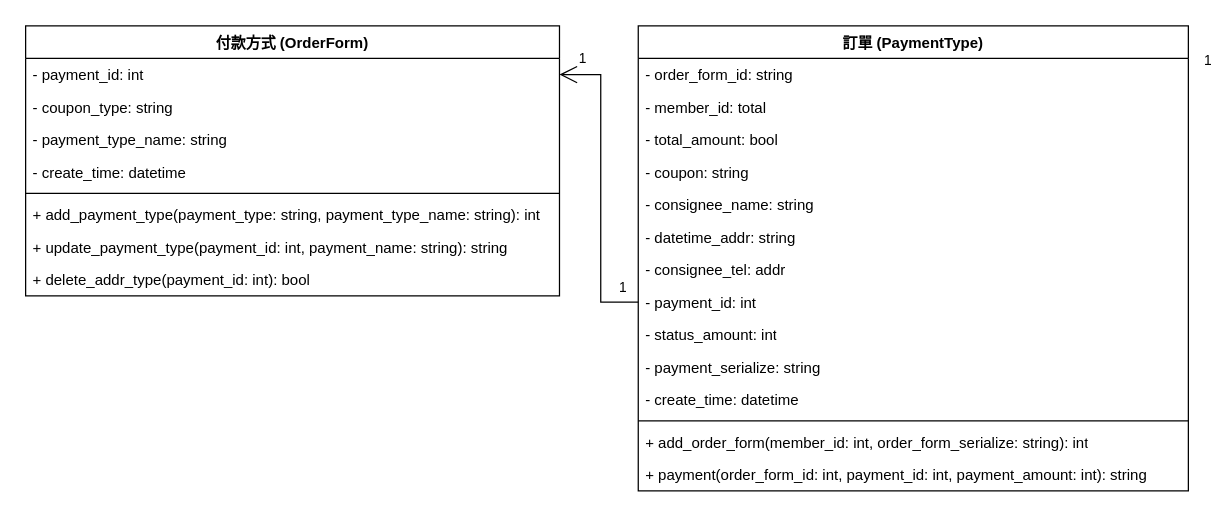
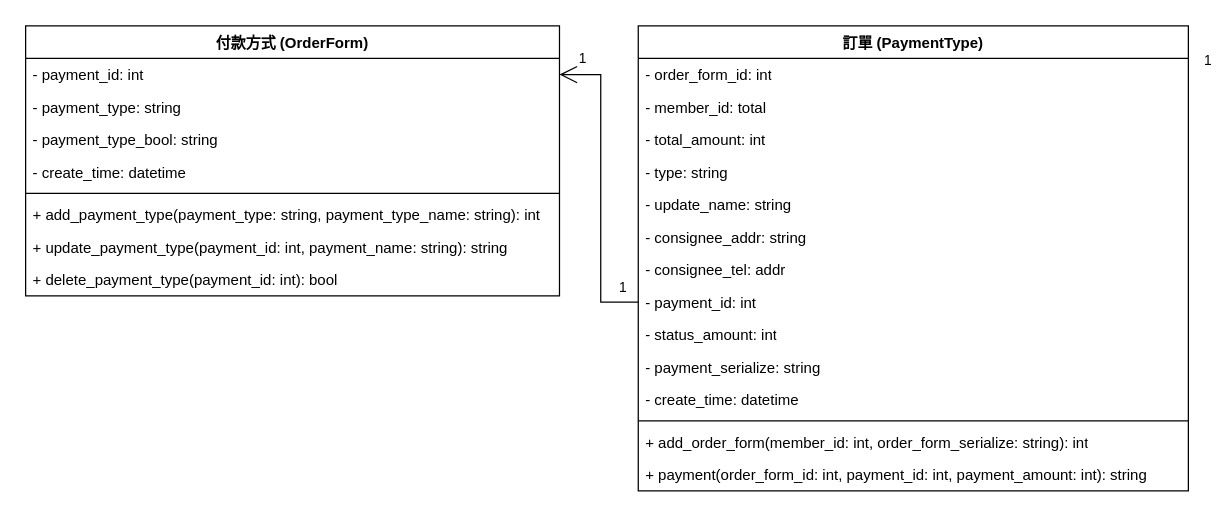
node "- order_form_id: string": label "- order_form_id: string" -> "- order_form_id: int"
node "- coupon_type: string": label "- coupon_type: string" -> "- payment_type: string"
node "- payment_type_name: string": label "- payment_type_name: string" -> "- payment_type_bool: string"
node "- total_amount: bool": label "- total_amount: bool" -> "- total_amount: int"
node "- coupon: string": label "- coupon: string" -> "- type: string"
node "- consignee_name: string": label "- consignee_name: string" -> "- update_name: string"
node "- datetime_addr: string": label "- datetime_addr: string" -> "- consignee_addr: string"
node "+ delete_addr_type(payment_id: int): bool": label "+ delete_addr_type(payment_id: int): bool" -> "+ delete_payment_type(payment_id: int): bool"
